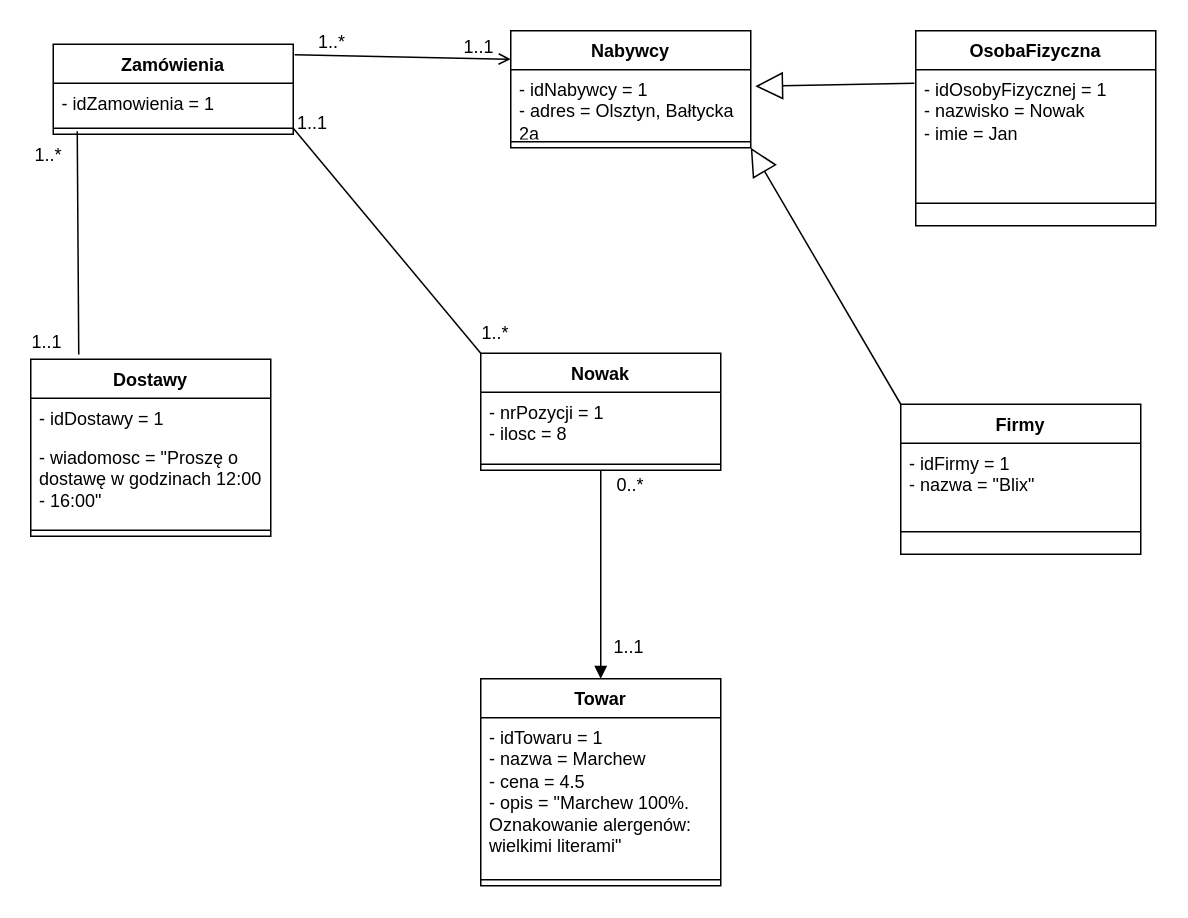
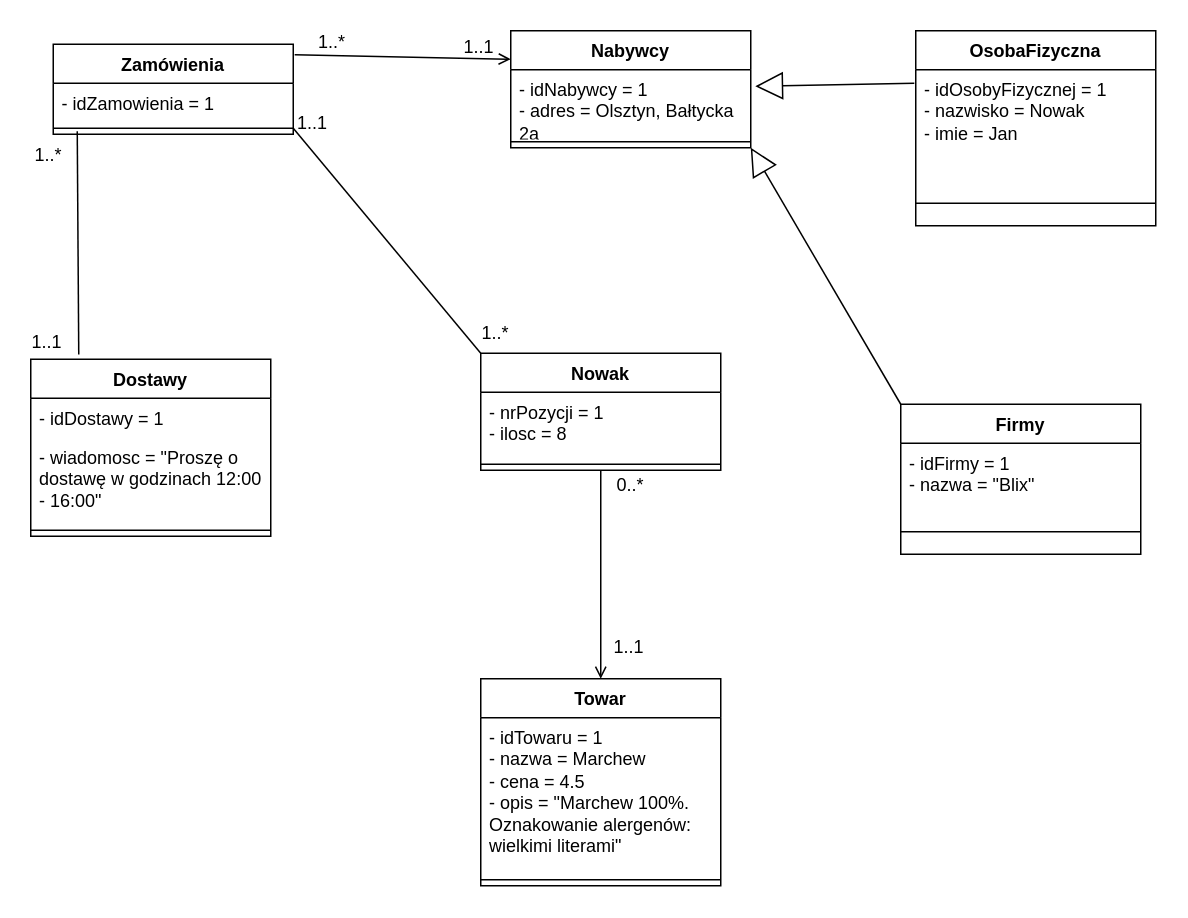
edge "Nowak" -> "Towar": arrowhead block -> open
